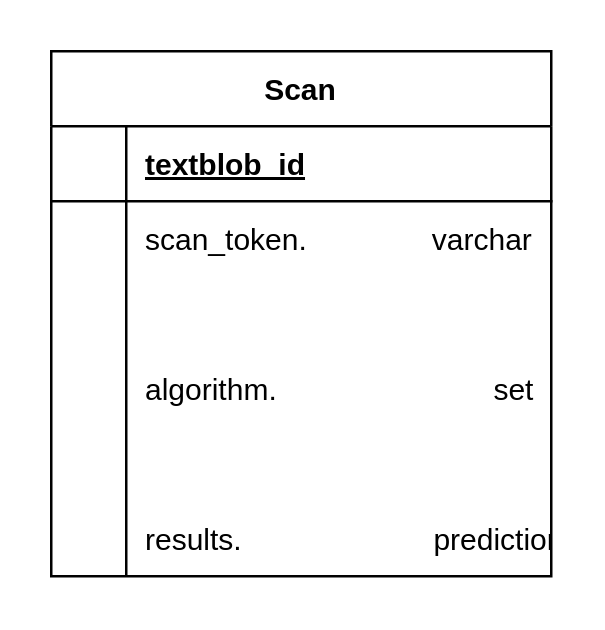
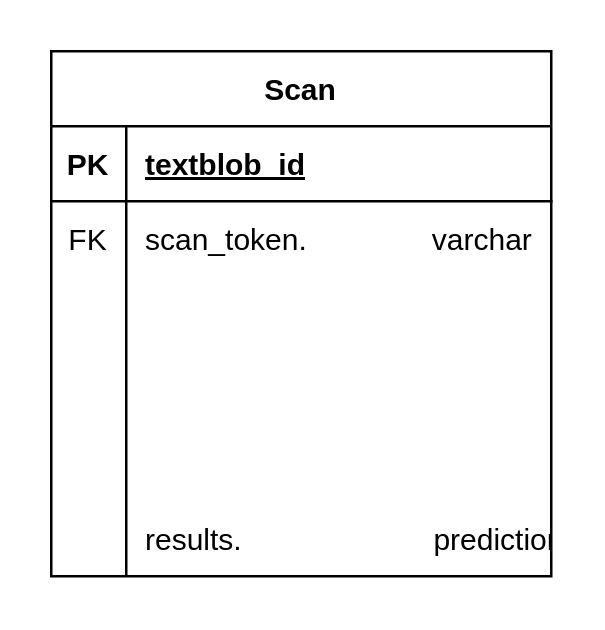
node "PK": added
node "FK": added
node "algorithm. set": removed
